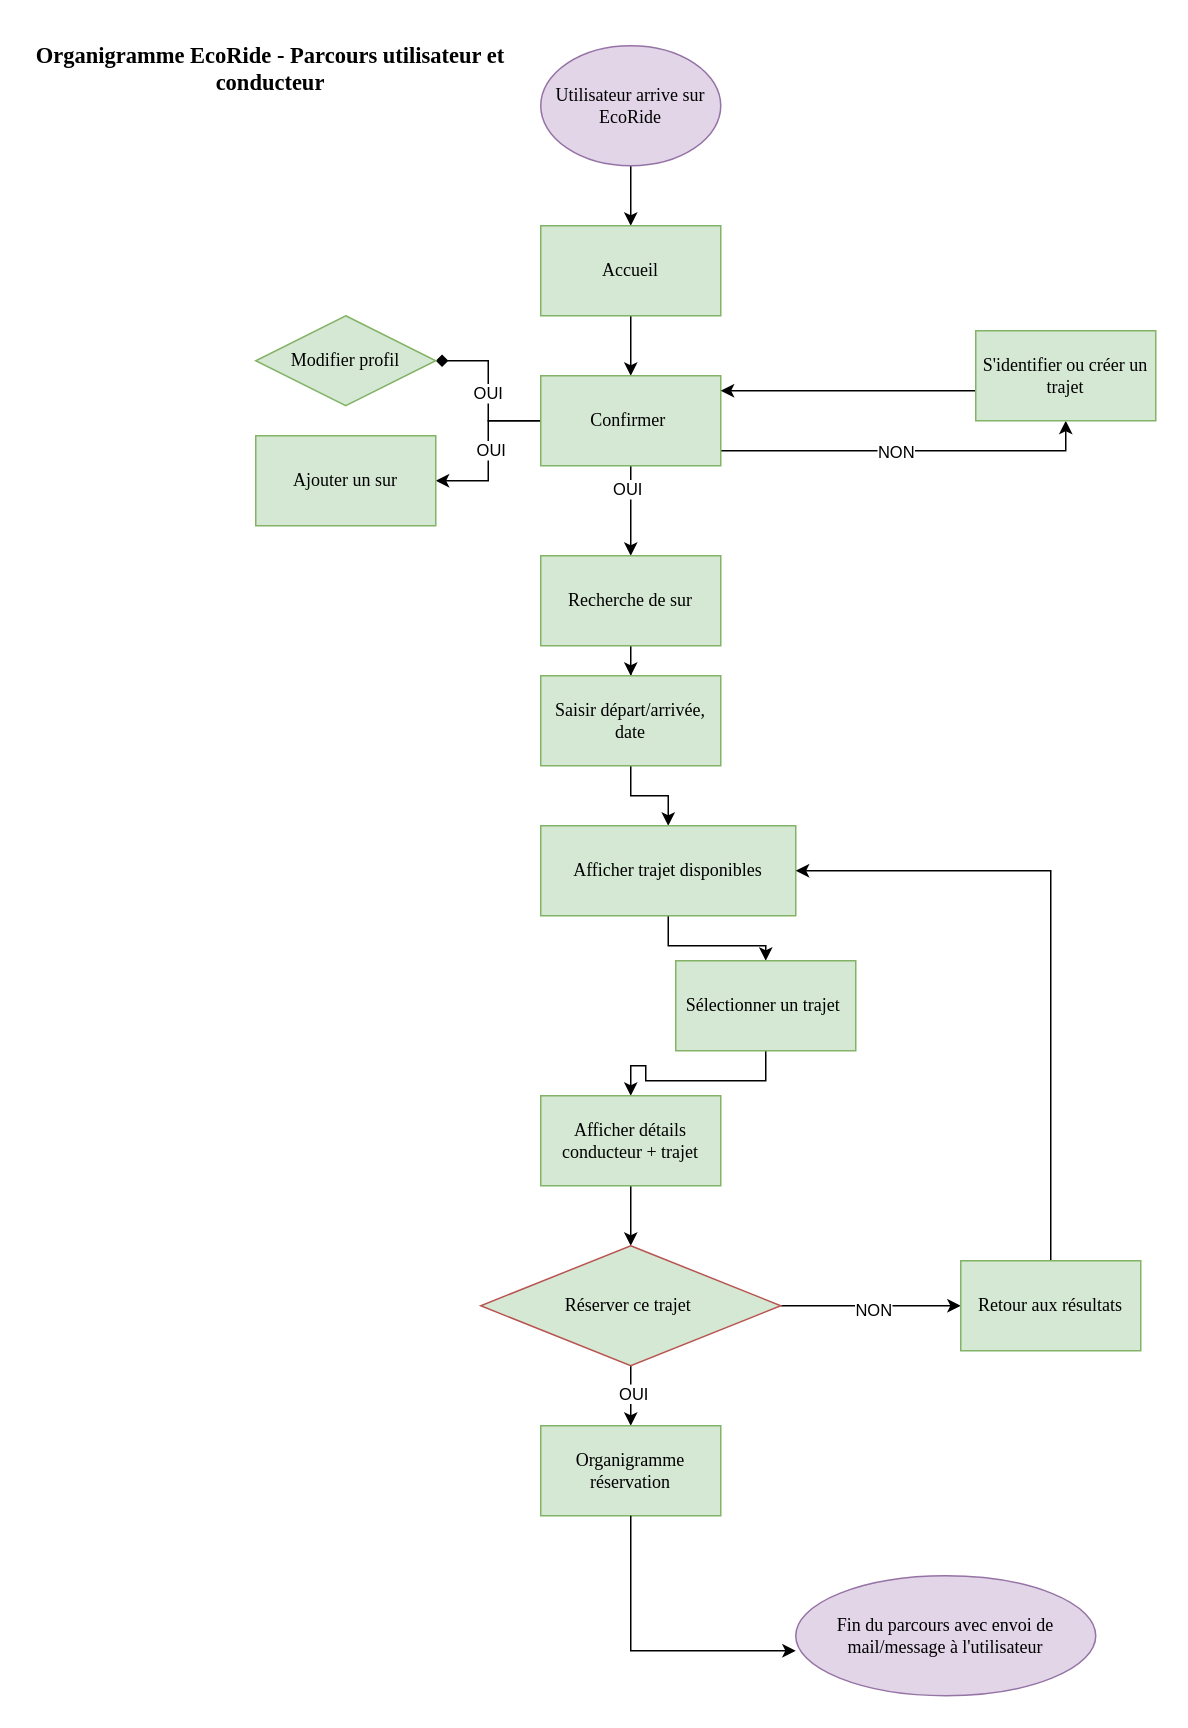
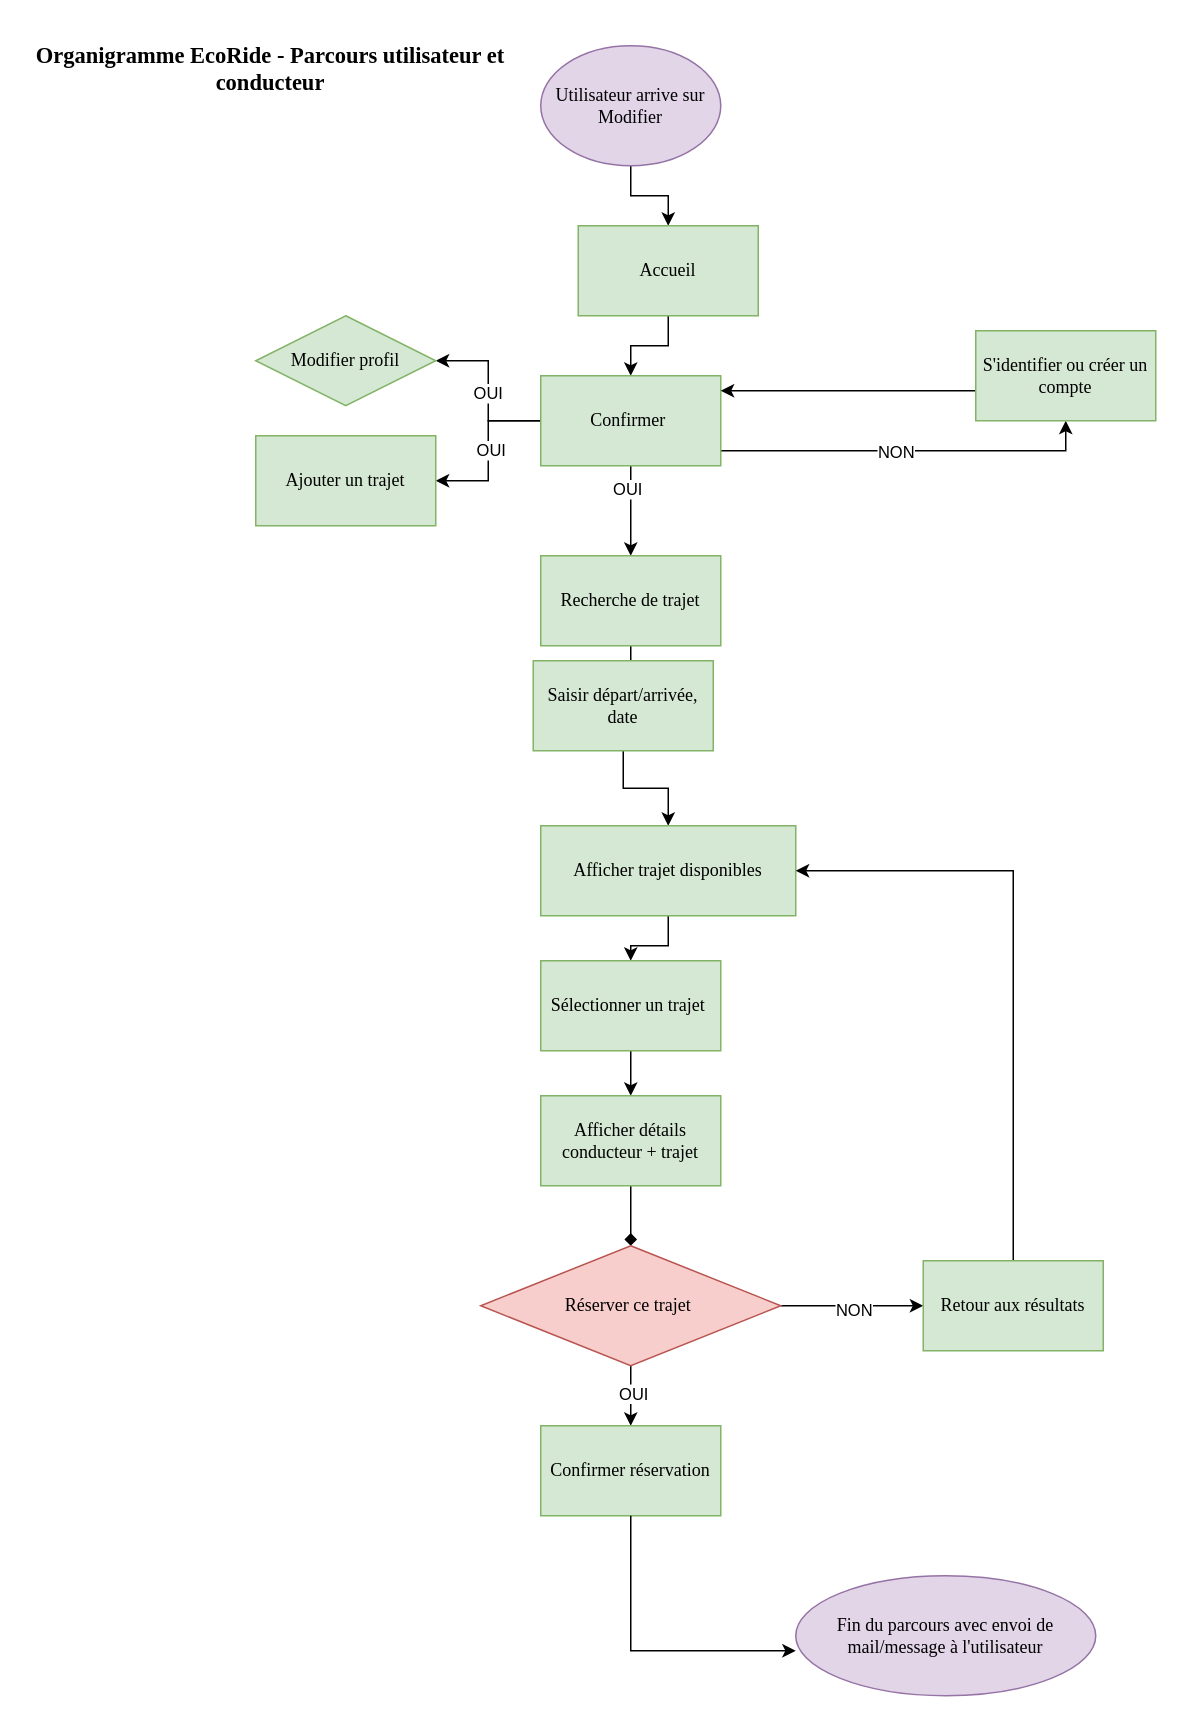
node "Utilisateur arrive sur EcoRide": label "Utilisateur arrive sur EcoRide" -> "Utilisateur arrive sur Modifier"
node "Accueil": moved (631, 271) -> (668, 271)
edge "Confirmer" -> "Modifier profil": arrowhead diamond -> classic
node "S'identifier ou créer un trajet": label "S'identifier ou créer un trajet" -> "S'identifier ou créer un compte"
node "Ajouter un sur": label "Ajouter un sur" -> "Ajouter un trajet"
node "Recherche de sur": label "Recherche de sur" -> "Recherche de trajet"
node "Saisir départ/arrivée, date": moved (631, 721) -> (623, 706)
node "Sélectionner un trajet": moved (766, 1006) -> (631, 1006)
edge "Afficher détails conducteur + trajet" -> "Réserver ce trajet": arrowhead classic -> diamond
node "Réserver ce trajet": fillcolor #d5e8d4 -> #f8cecc
node "Retour aux résultats": moved (1051, 1306) -> (1013, 1306)
node "Organigramme réservation": label "Organigramme réservation" -> "Confirmer réservation"
